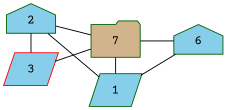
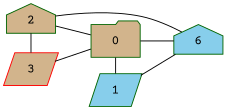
node "2": fillcolor skyblue -> tan
node "7": label "7" -> "0"
edge "2" -- "1": now "2" -- "6"
node "3": fillcolor skyblue -> tan
